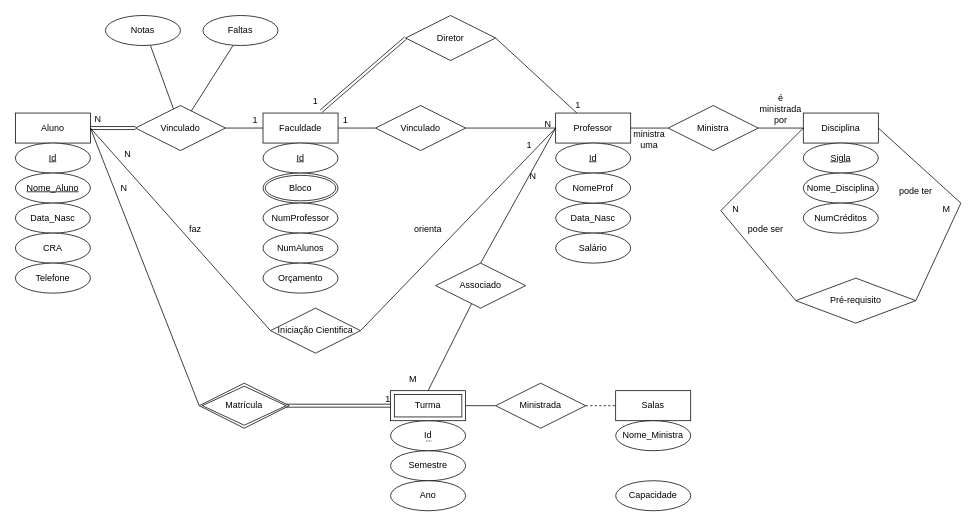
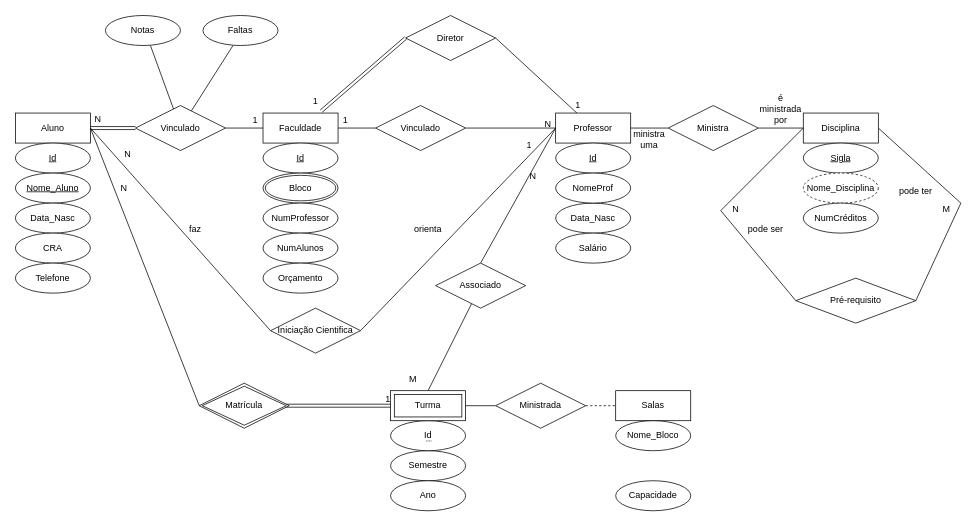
node "Nome_Disciplina": style solid -> dashed
node "Nome_Ministra": label "Nome_Ministra" -> "Nome_Bloco"
